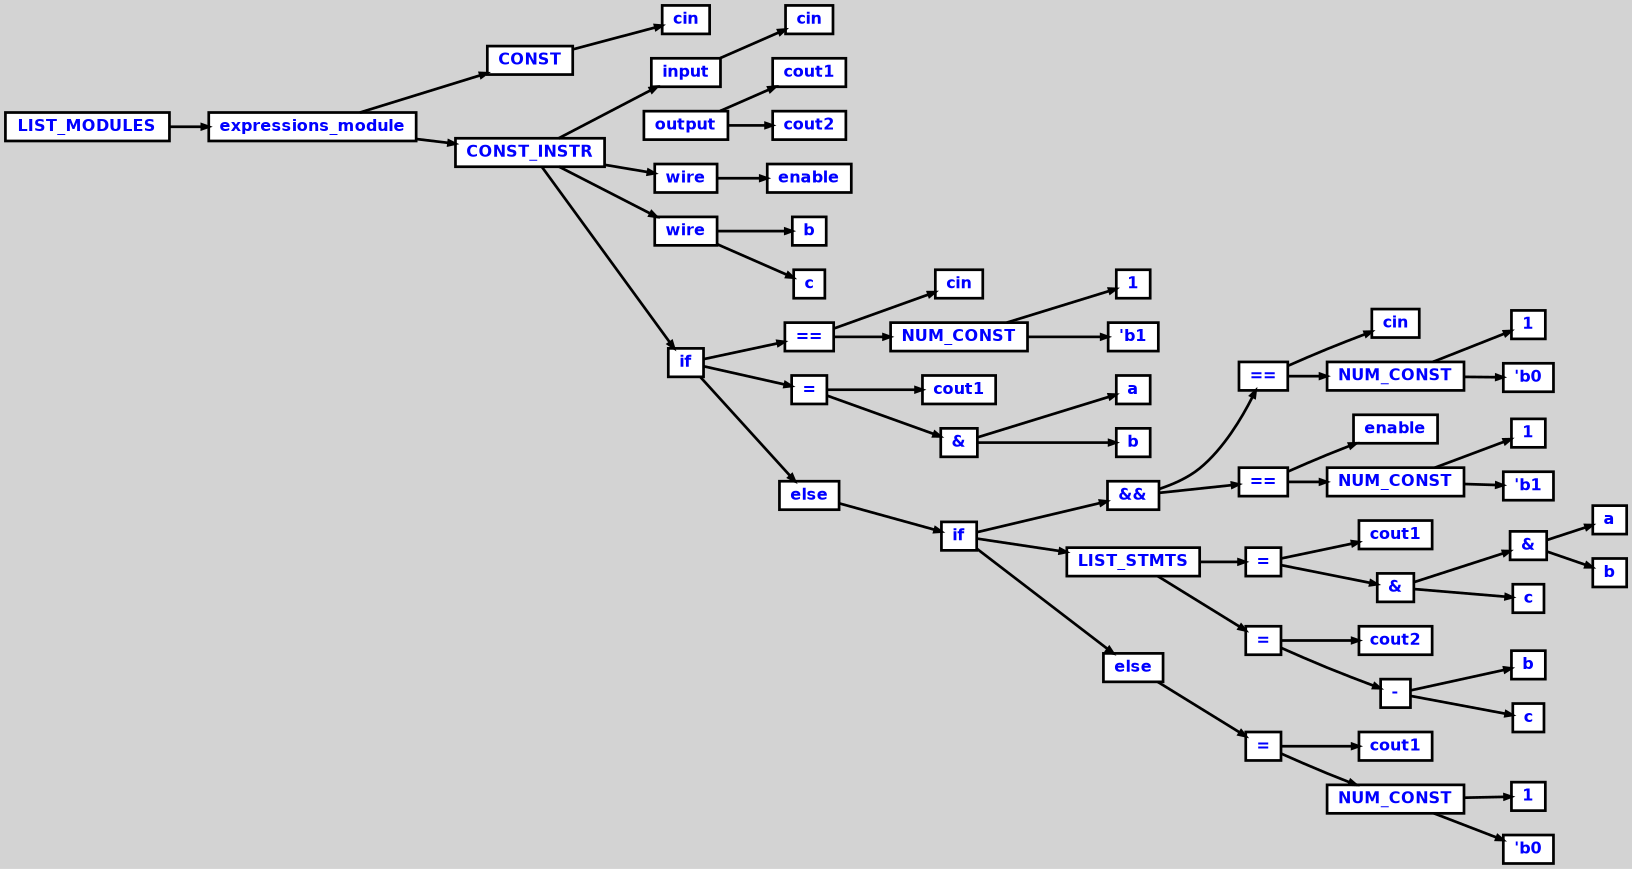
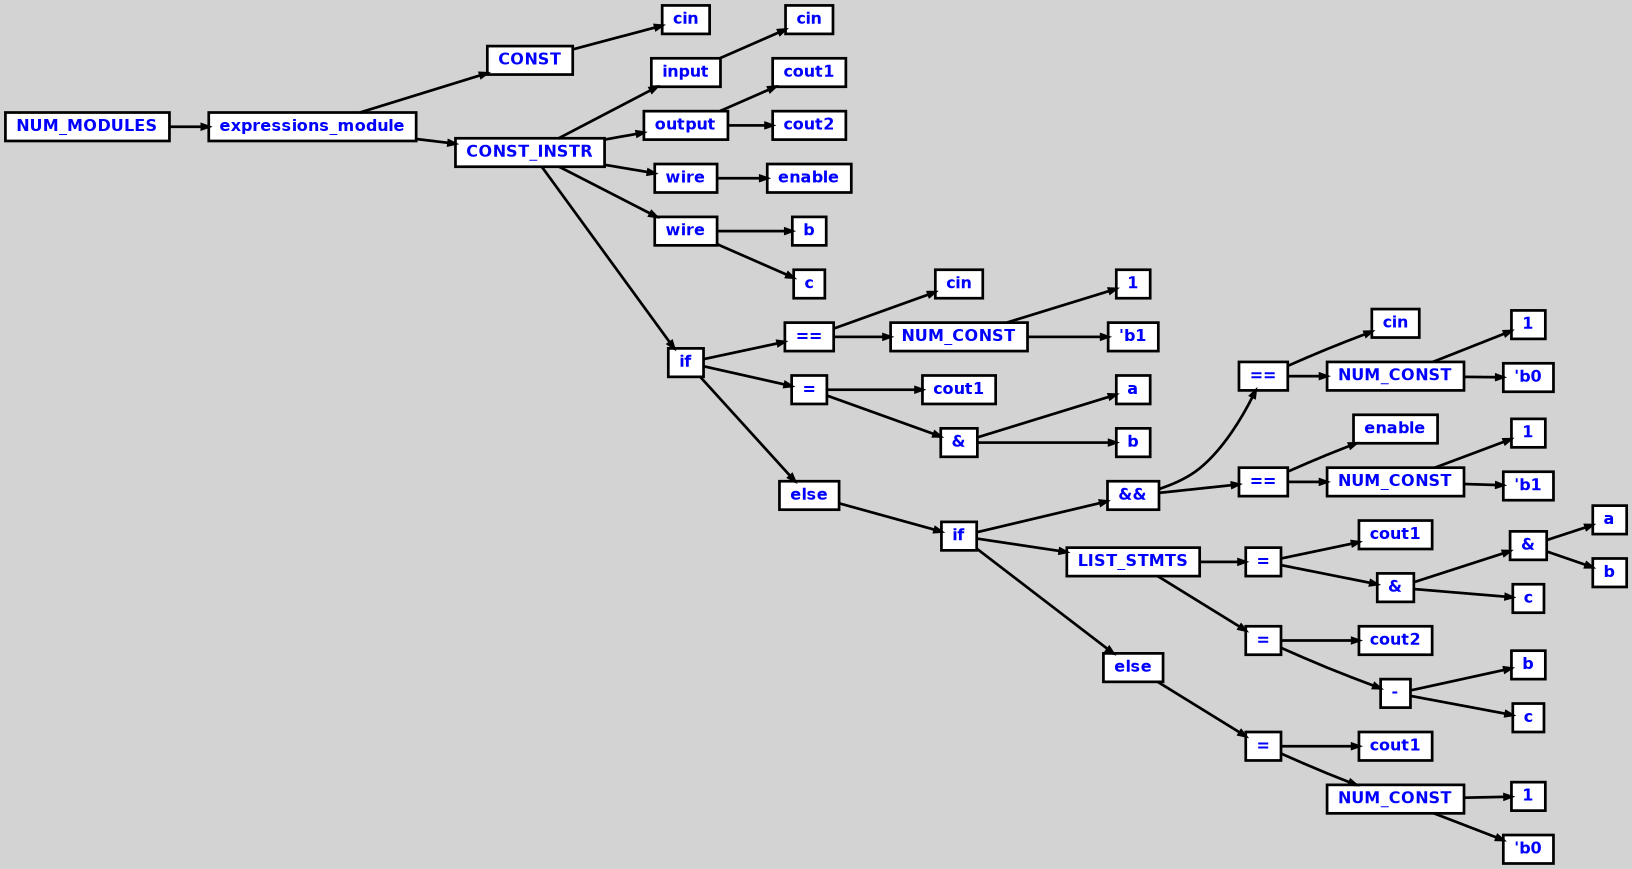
node "LIST_MODULES": label "LIST_MODULES" -> "NUM_MODULES"
edge "CONST_INSTR" -> "output": added
